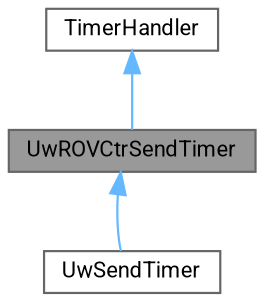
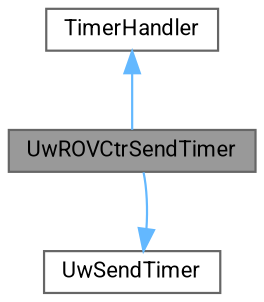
edge "UwSendTimer" -> "UwROVCtrSendTimer": reversed
